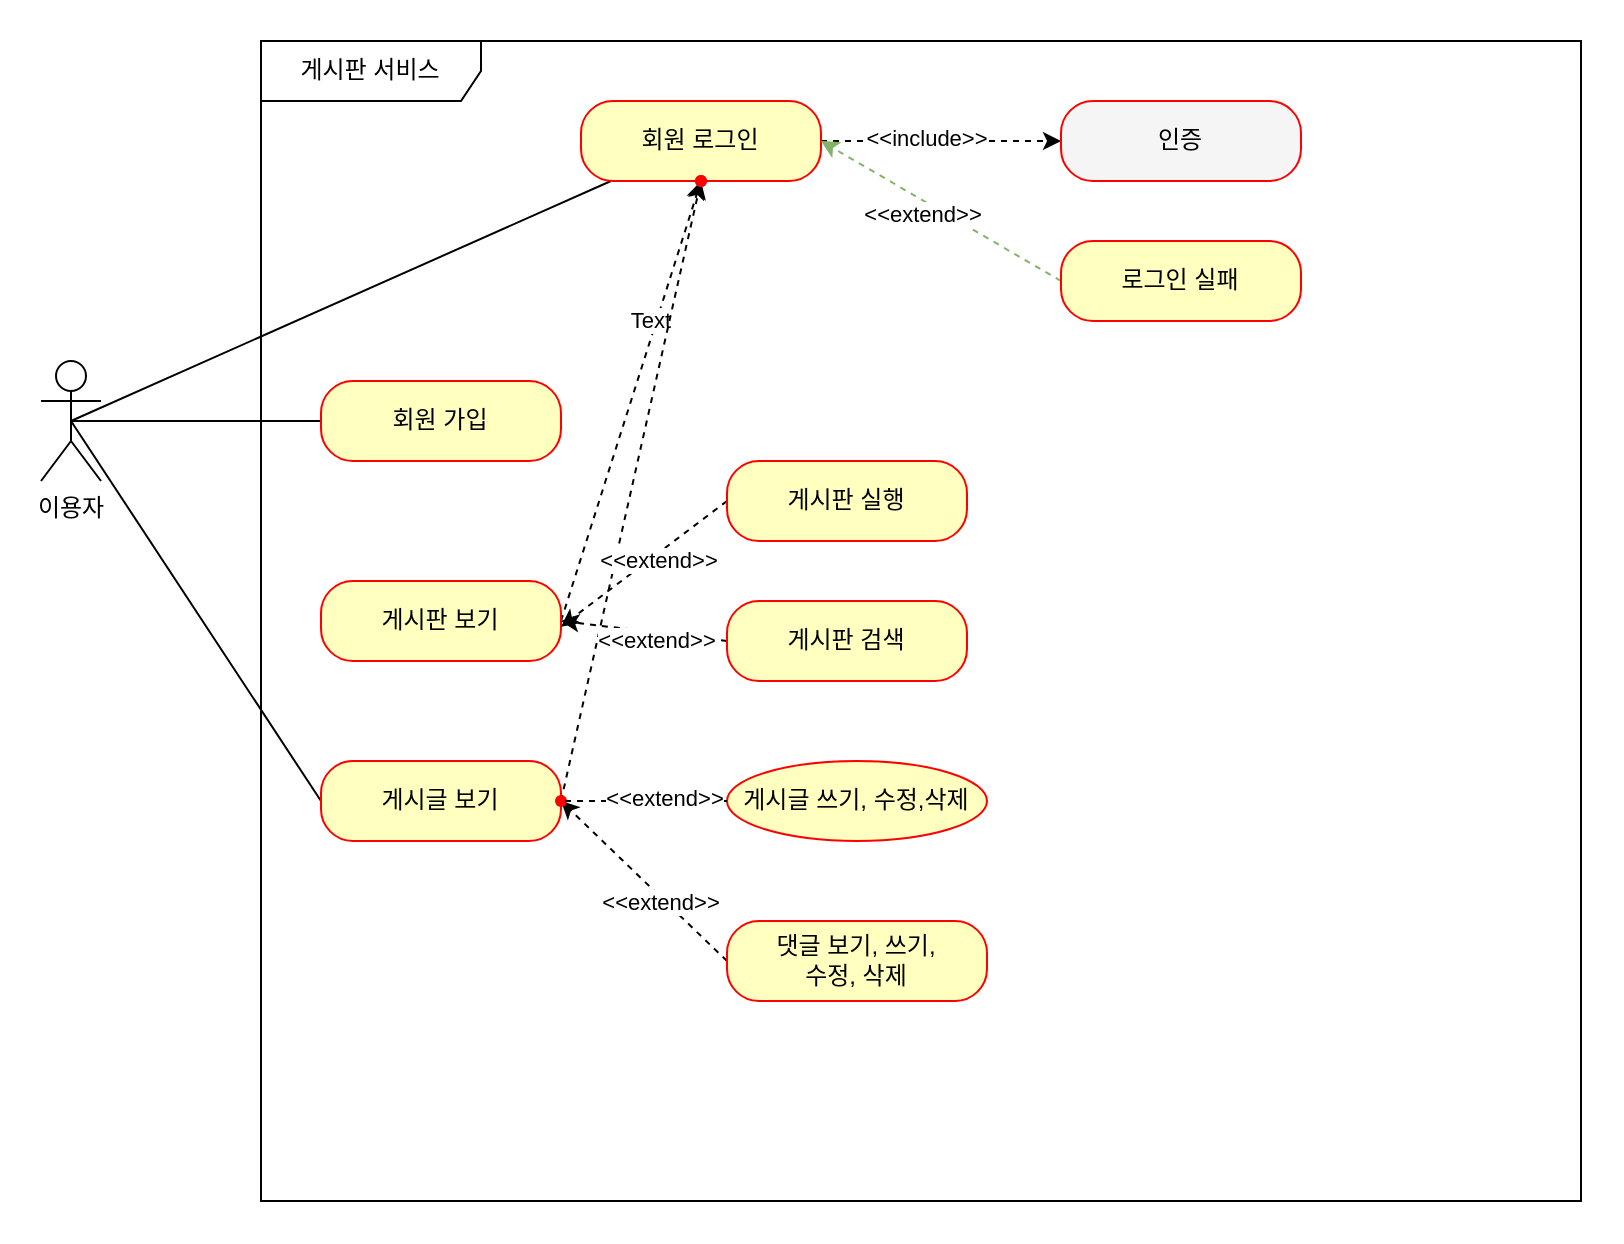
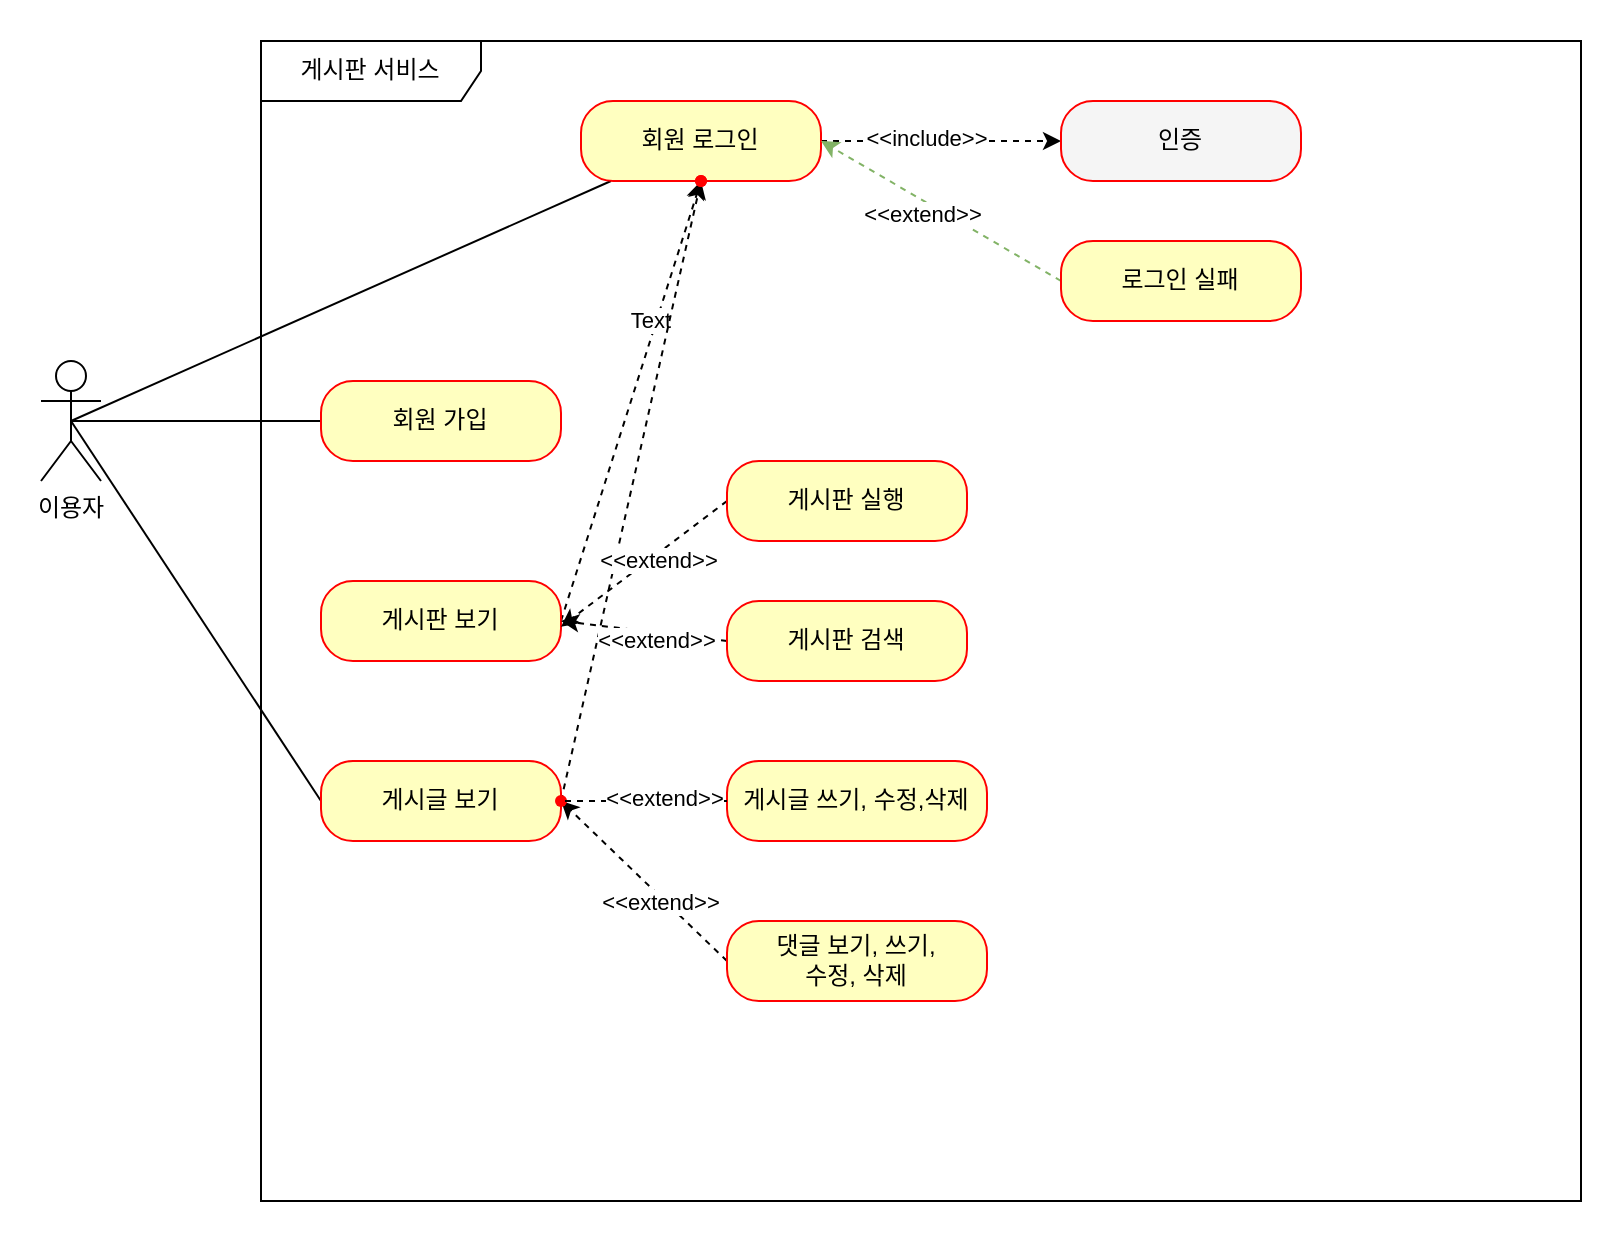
node "게시글 쓰기, 수정,삭제": shape ellipse -> rounded rectangle
